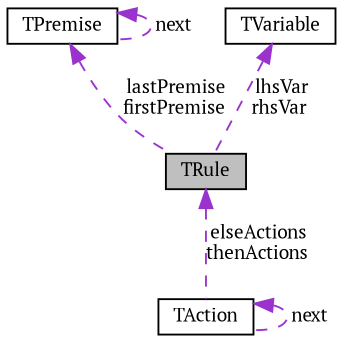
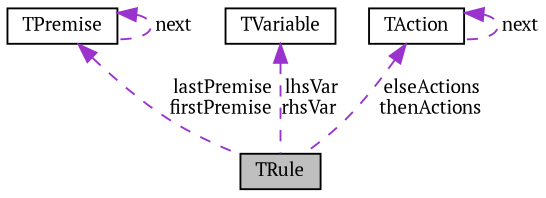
edge "TAction" -> "TRule": reversed
